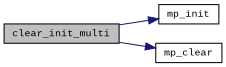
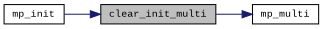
edge "clear_init_multi" -> "mp_init": reversed
node "mp_clear": label "mp_clear" -> "mp_multi"
